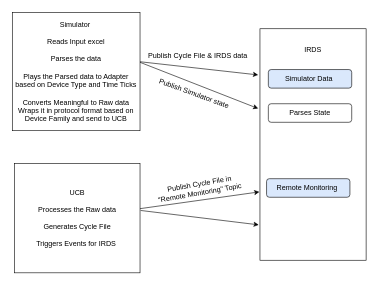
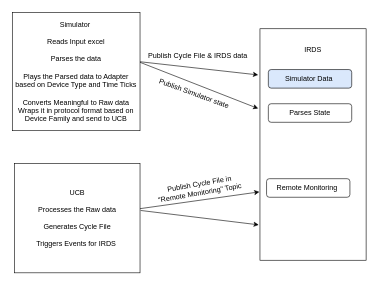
node "Remote Monitoring": fillcolor #dae8fc -> #ffffff
